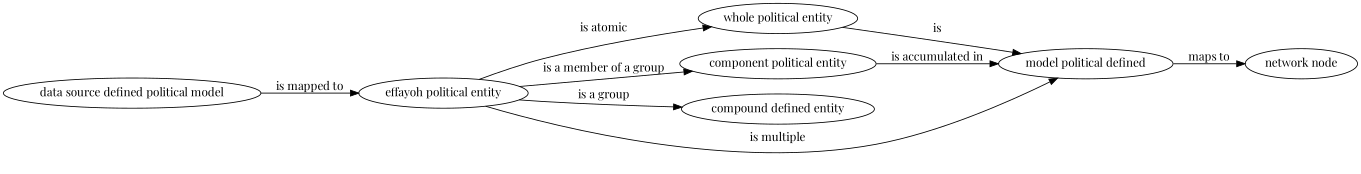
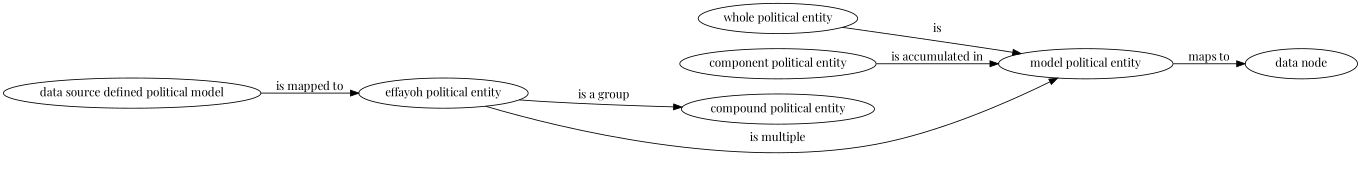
edge "effayoh political entity" -> "whole political entity": removed, label "is atomic"
node "model political defined": label "model political defined" -> "model political entity"
node "network node": label "network node" -> "data node"
edge "effayoh political entity" -> "component political entity": removed, label "is a member of a group"
node "compound defined entity": label "compound defined entity" -> "compound political entity"
